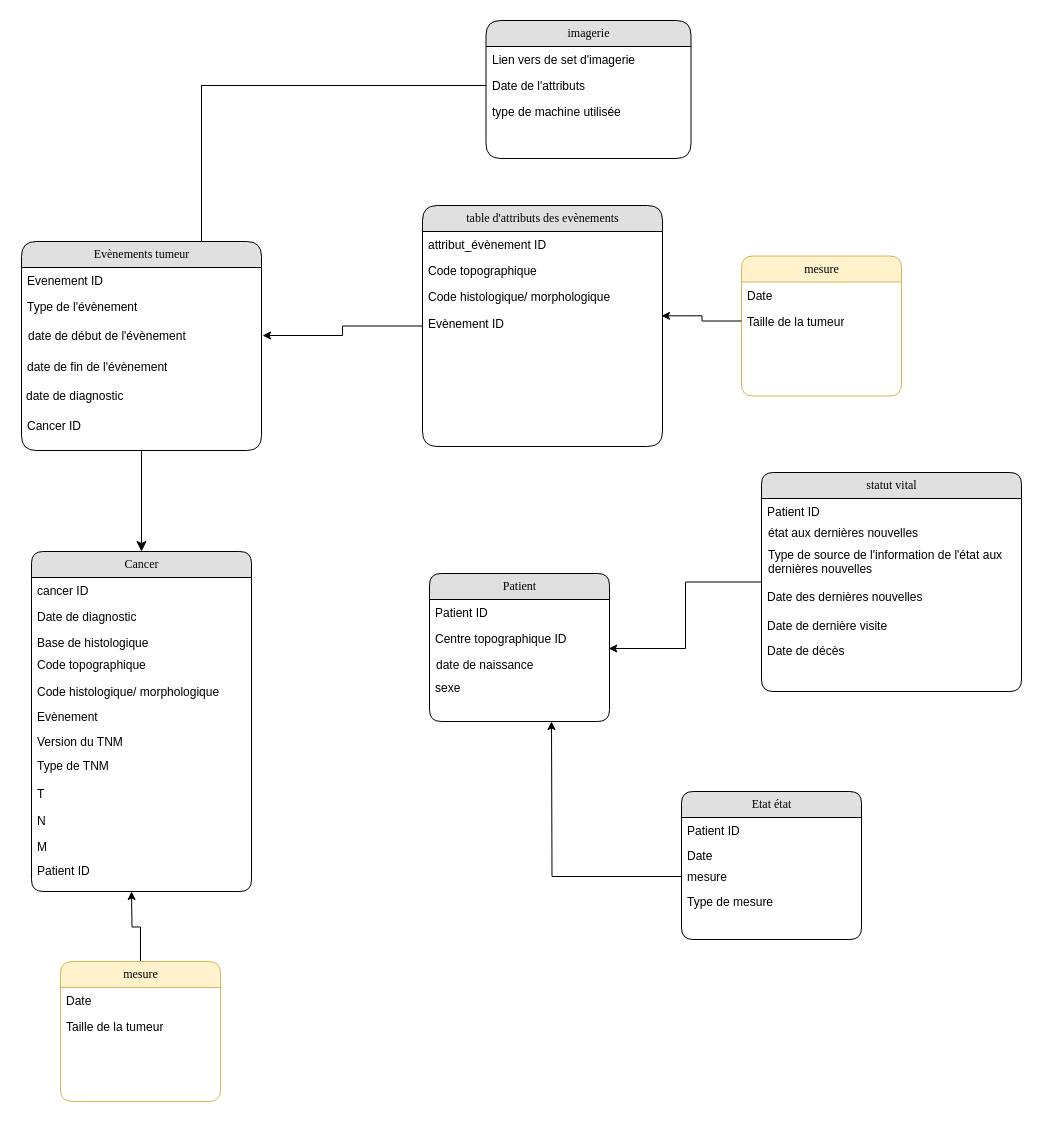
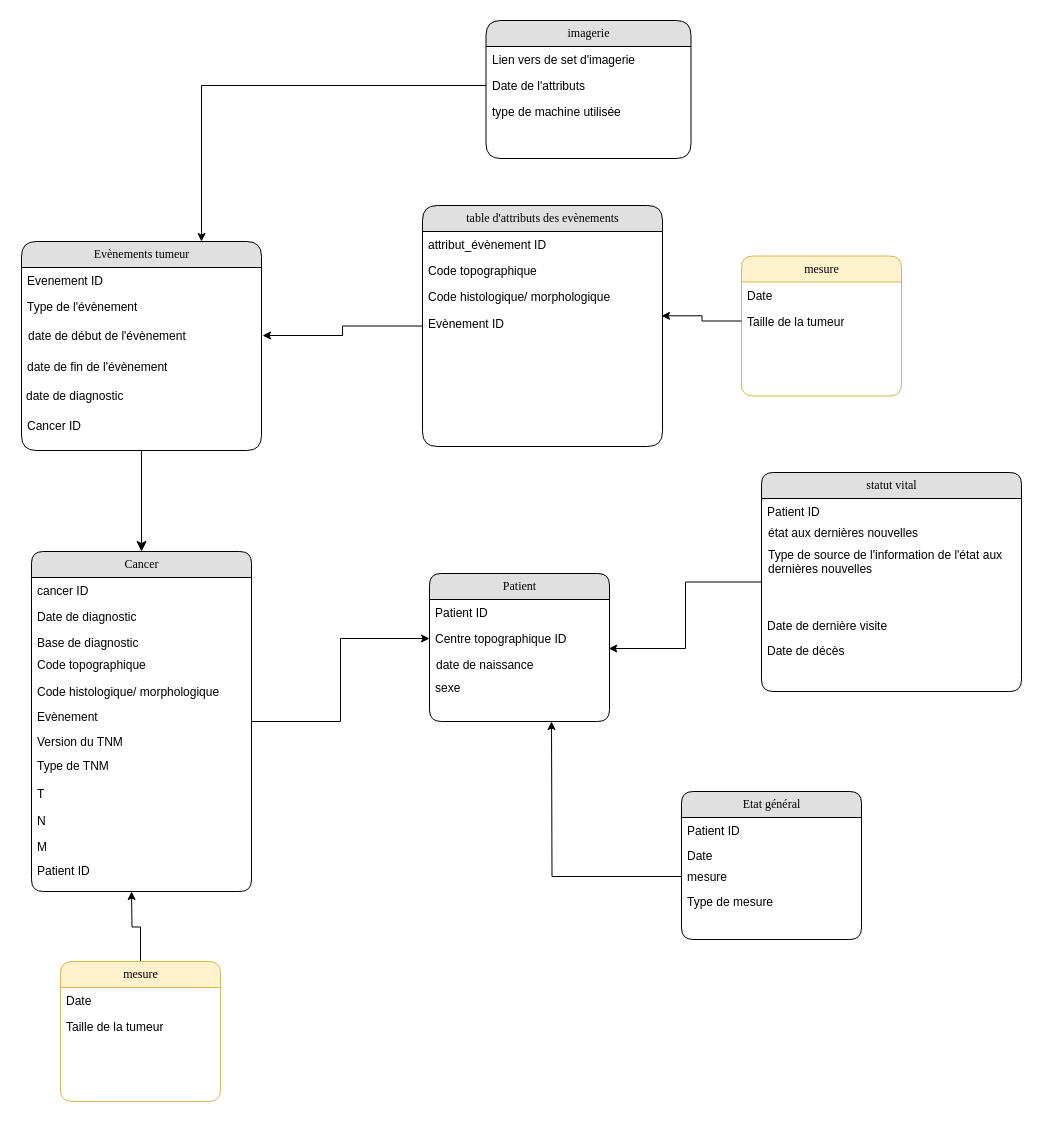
edge "Date de l'attributs" -- "Evènements tumeur": arrowhead none -> classic
node "Date des dernières nouvelles": removed
node "Base de histologique": label "Base de histologique" -> "Base de diagnostic"
edge "Cancer" -> "Centre topographique ID": added
node "Etat état": label "Etat état" -> "Etat général"
